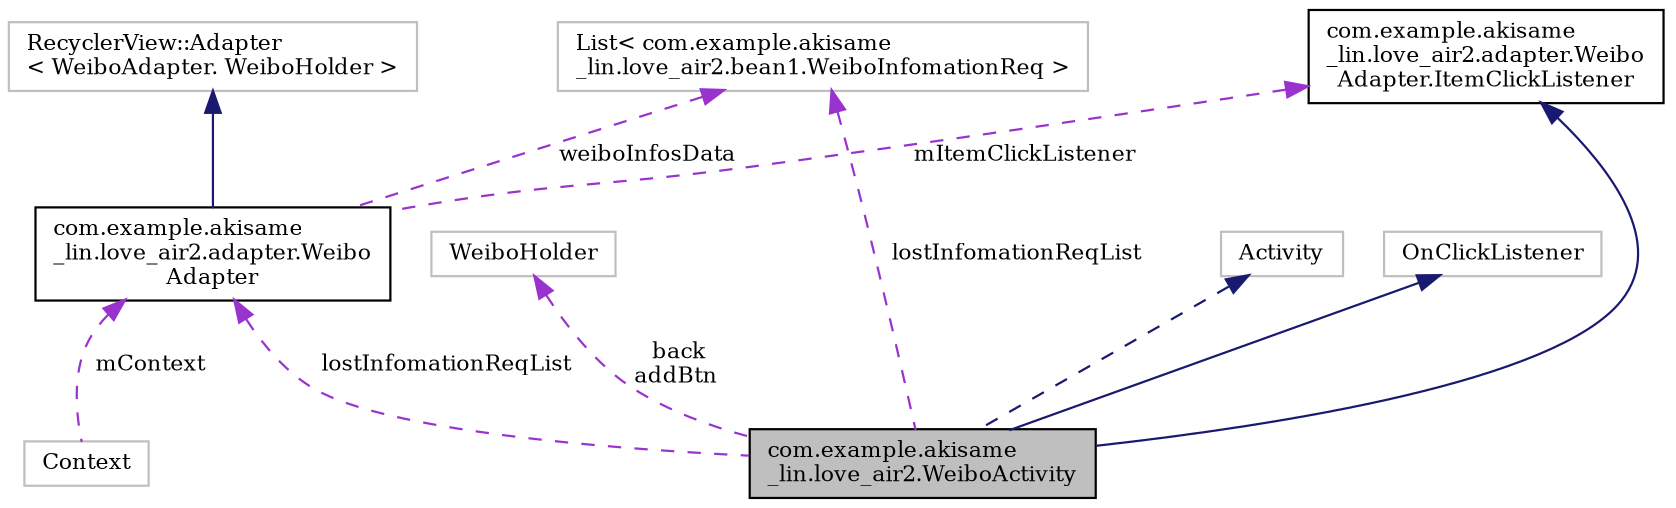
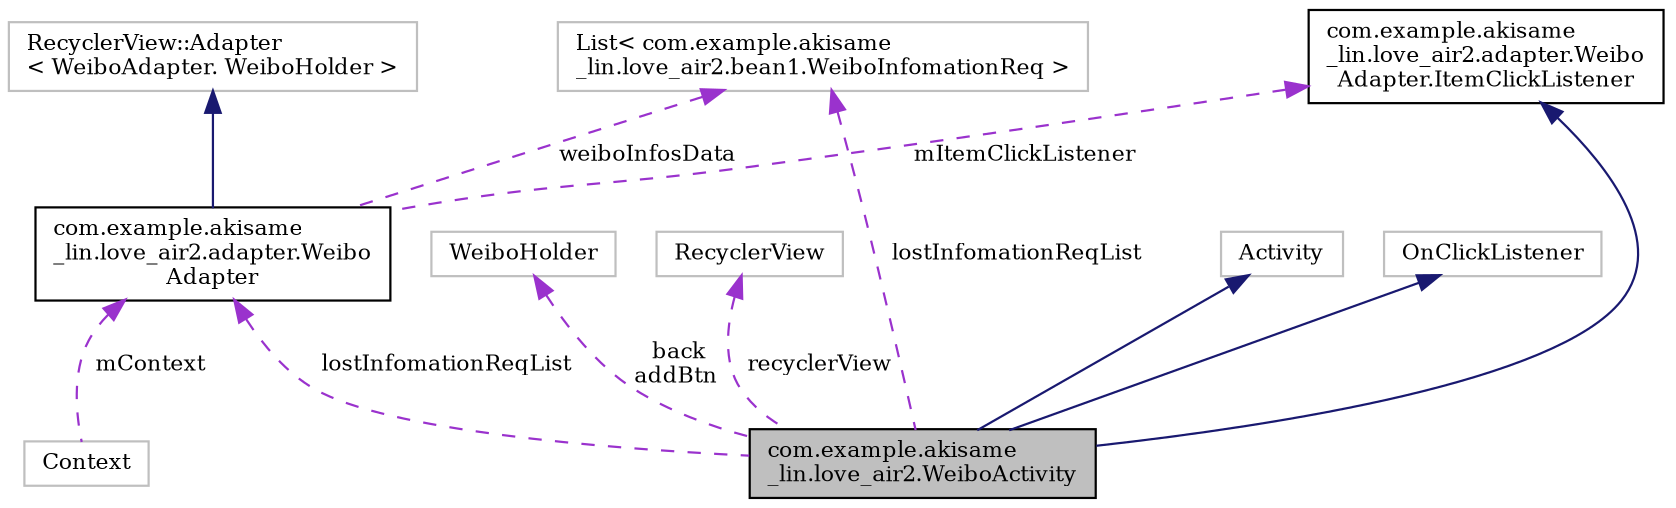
node "RecyclerView": added
edge "com.example.akisame _lin.love_air2.WeiboActivity" -> "Activity": style dashed -> solid
